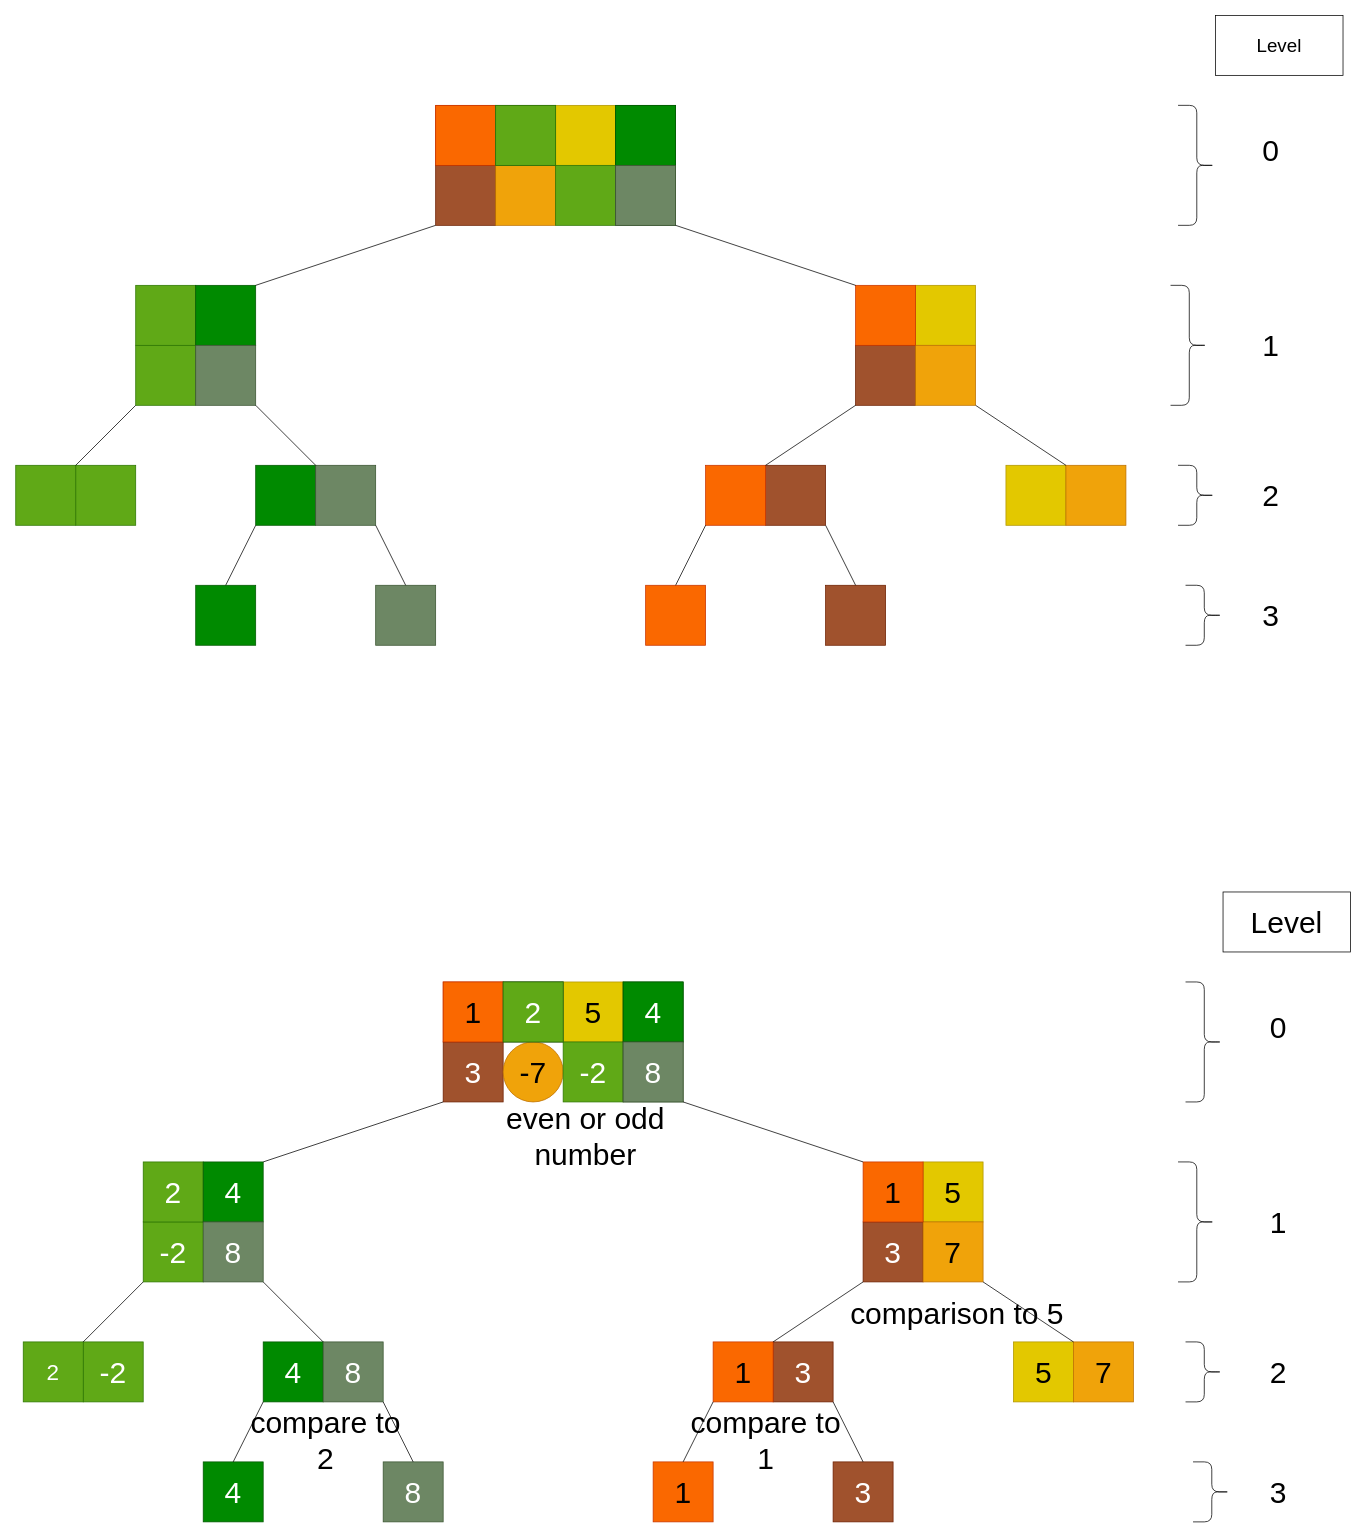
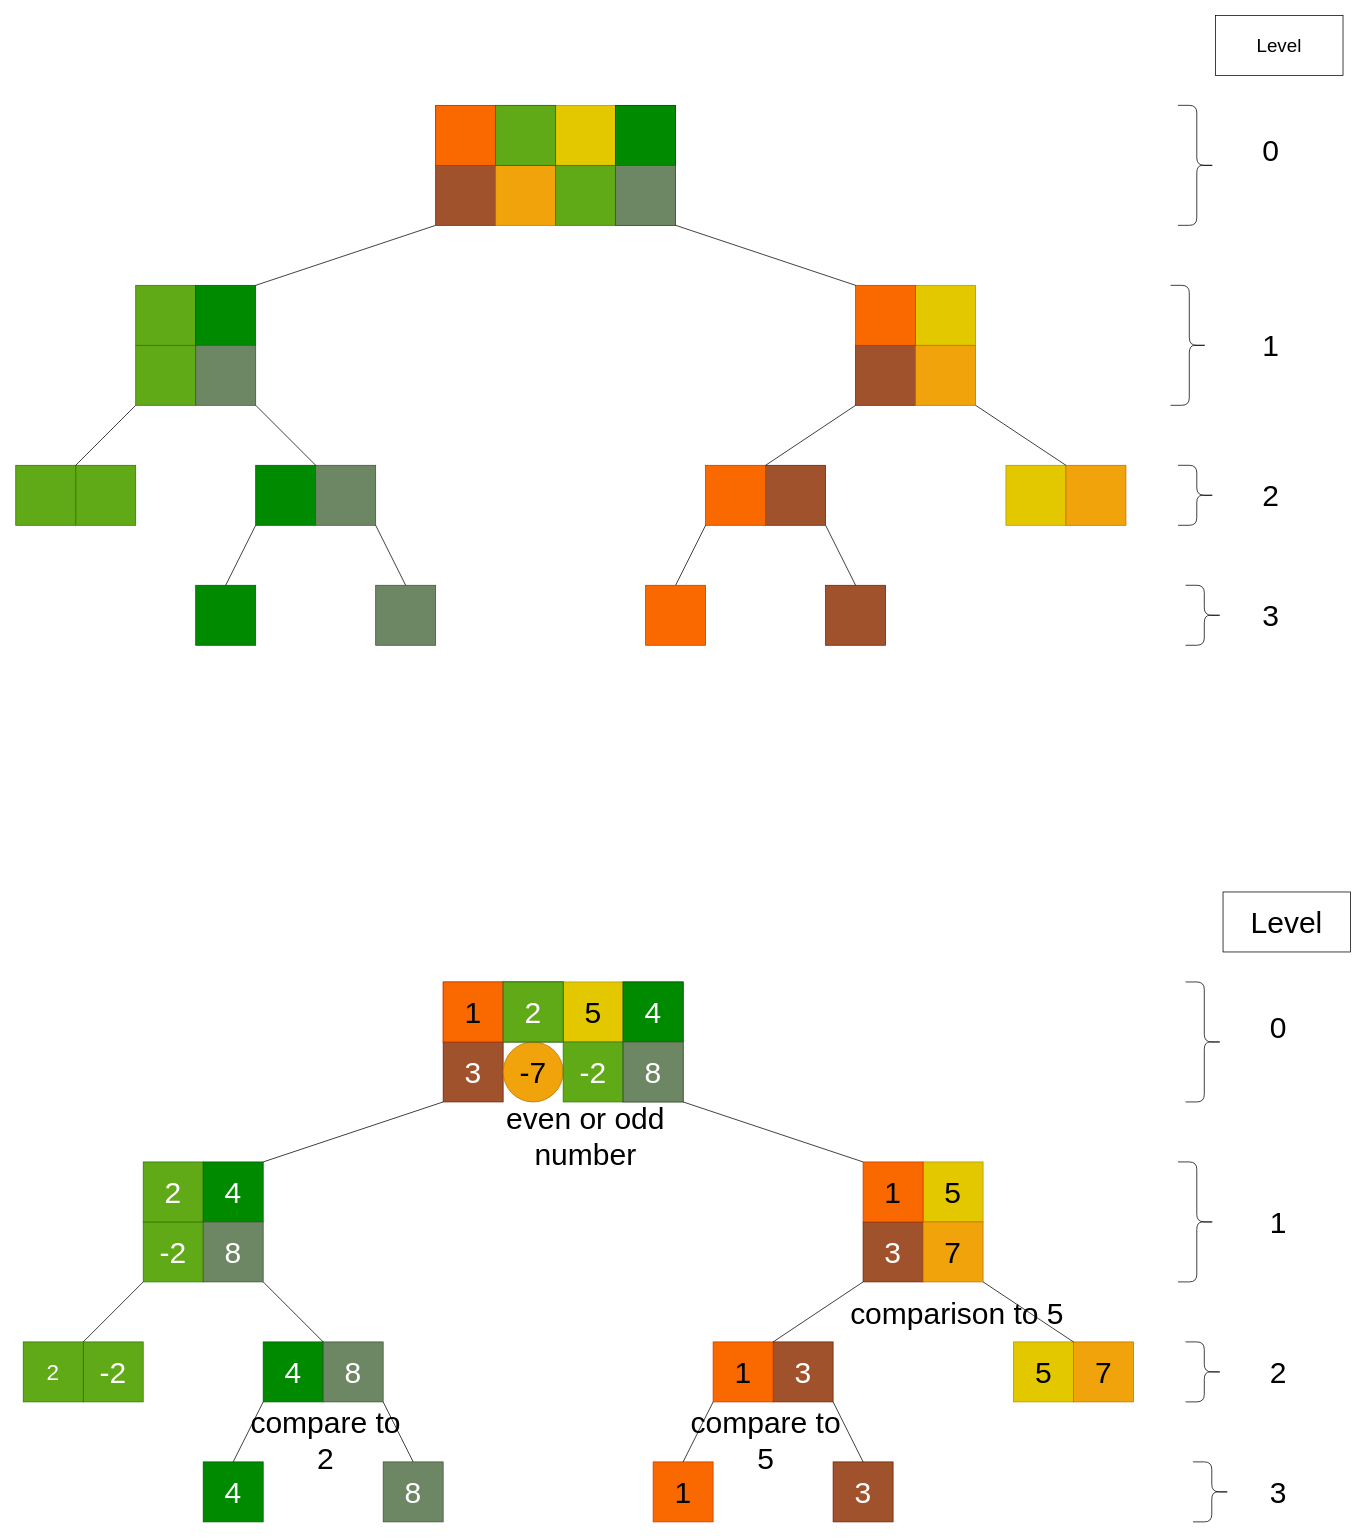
node "compare to 1": label "compare to 1" -> "compare to 5"
